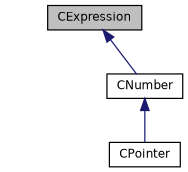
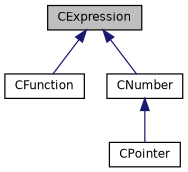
node "CFunction": added
